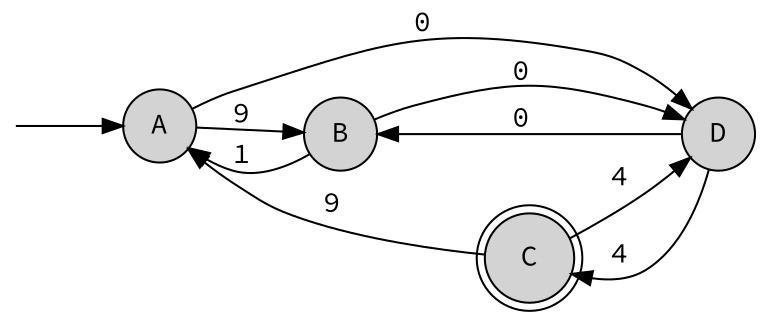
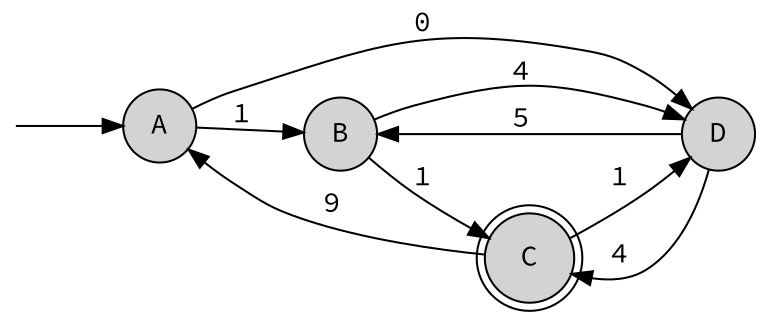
edge "B" -> "D": label "0 " -> "4 "
edge "A" -> "B": label "9 " -> "1 "
edge "D" -> "B": label "0 " -> "5 "
edge "B" -> "A": now "B" -> "C"
edge "C" -> "D": label "4 " -> "1 "
